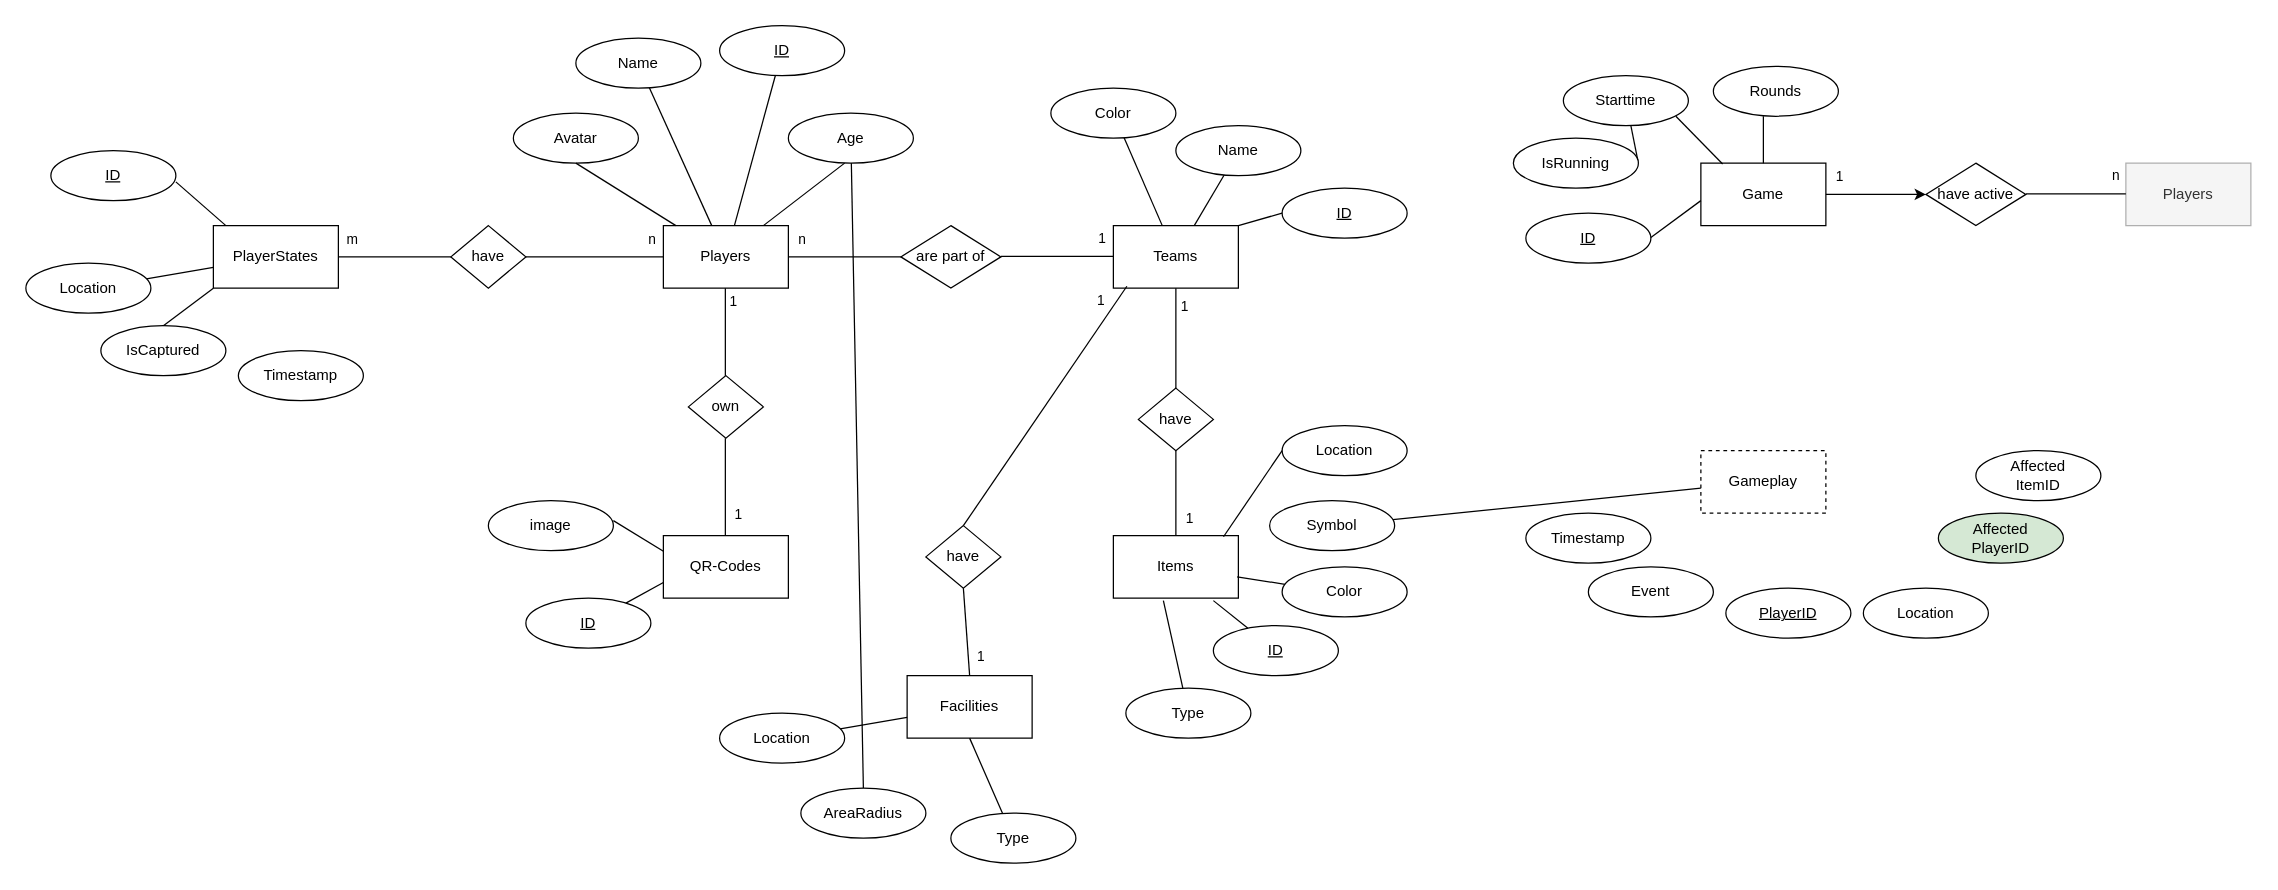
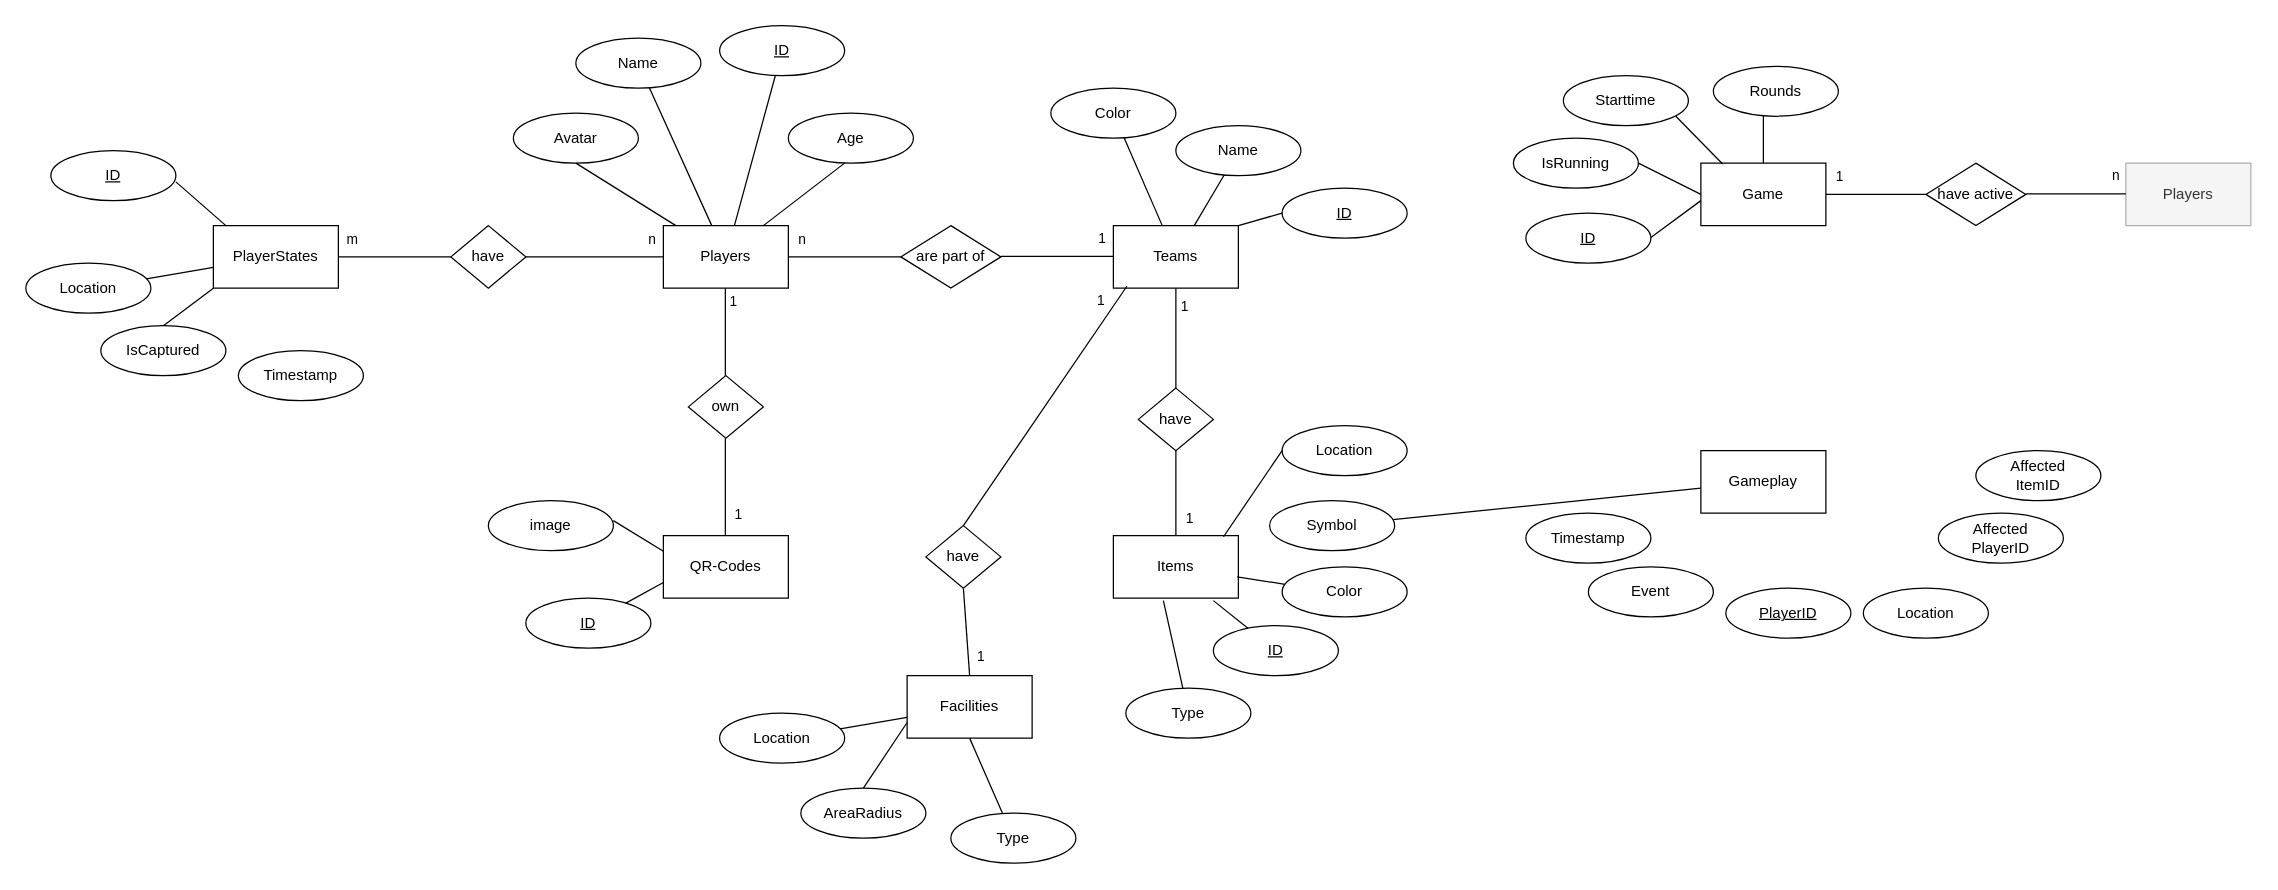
edge "Starttime" -- "IsRunning": now "Game" -- "IsRunning"
edge "Game" -> "have active": arrowhead classic -> none
edge "Age" -- "AreaRadius": now "Facilities" -- "AreaRadius"
node "Gameplay": style dashed -> solid
node "Affected PlayerID": fillcolor #d5e8d4 -> #ffffff
